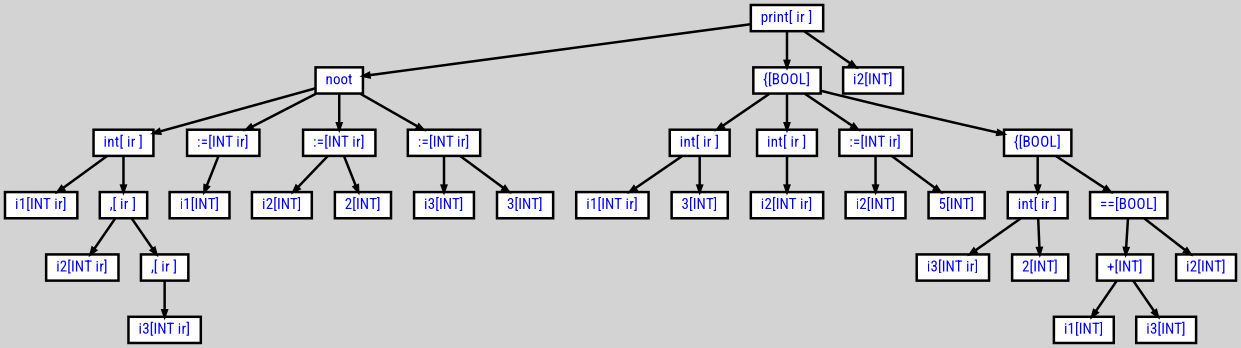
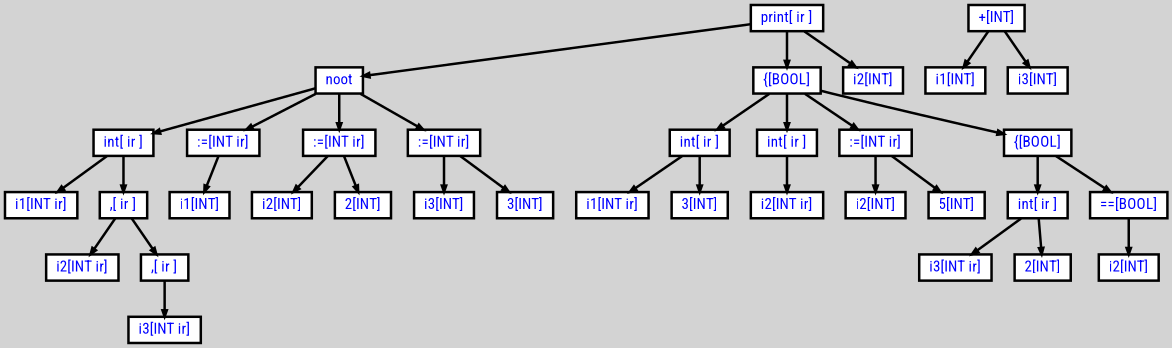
edge "==[BOOL]" -> "+[INT]": removed
